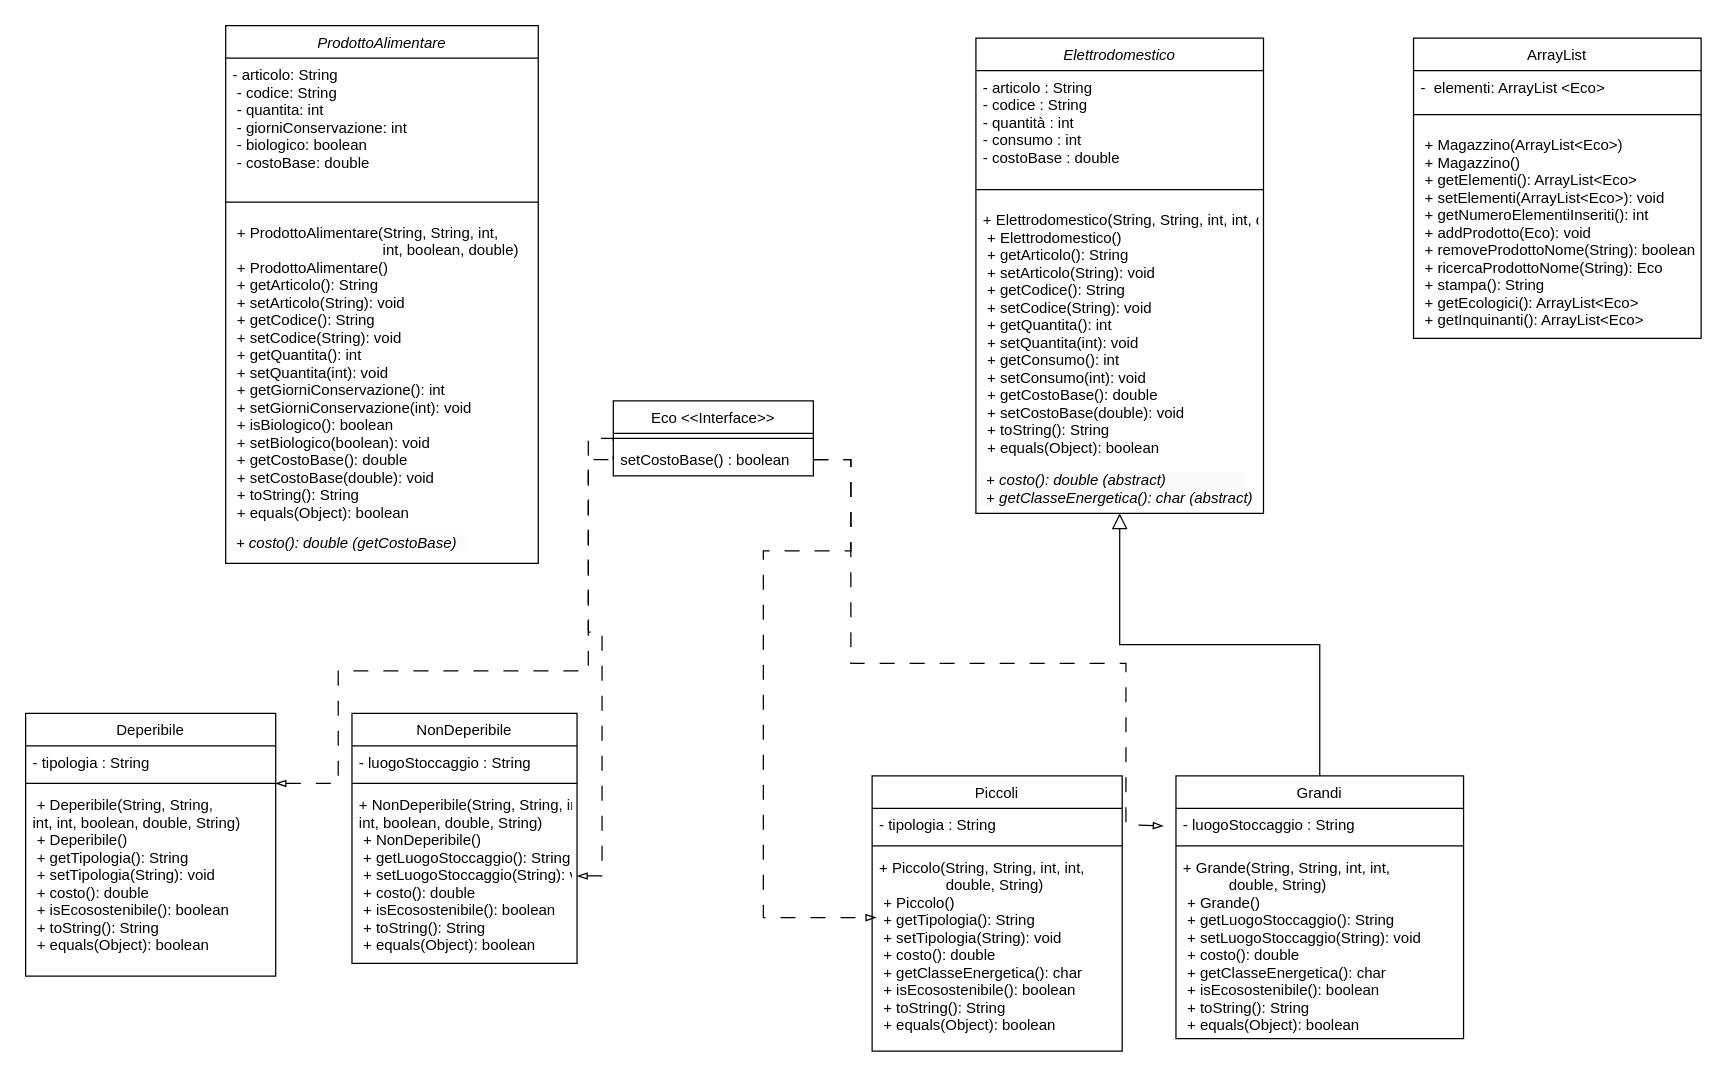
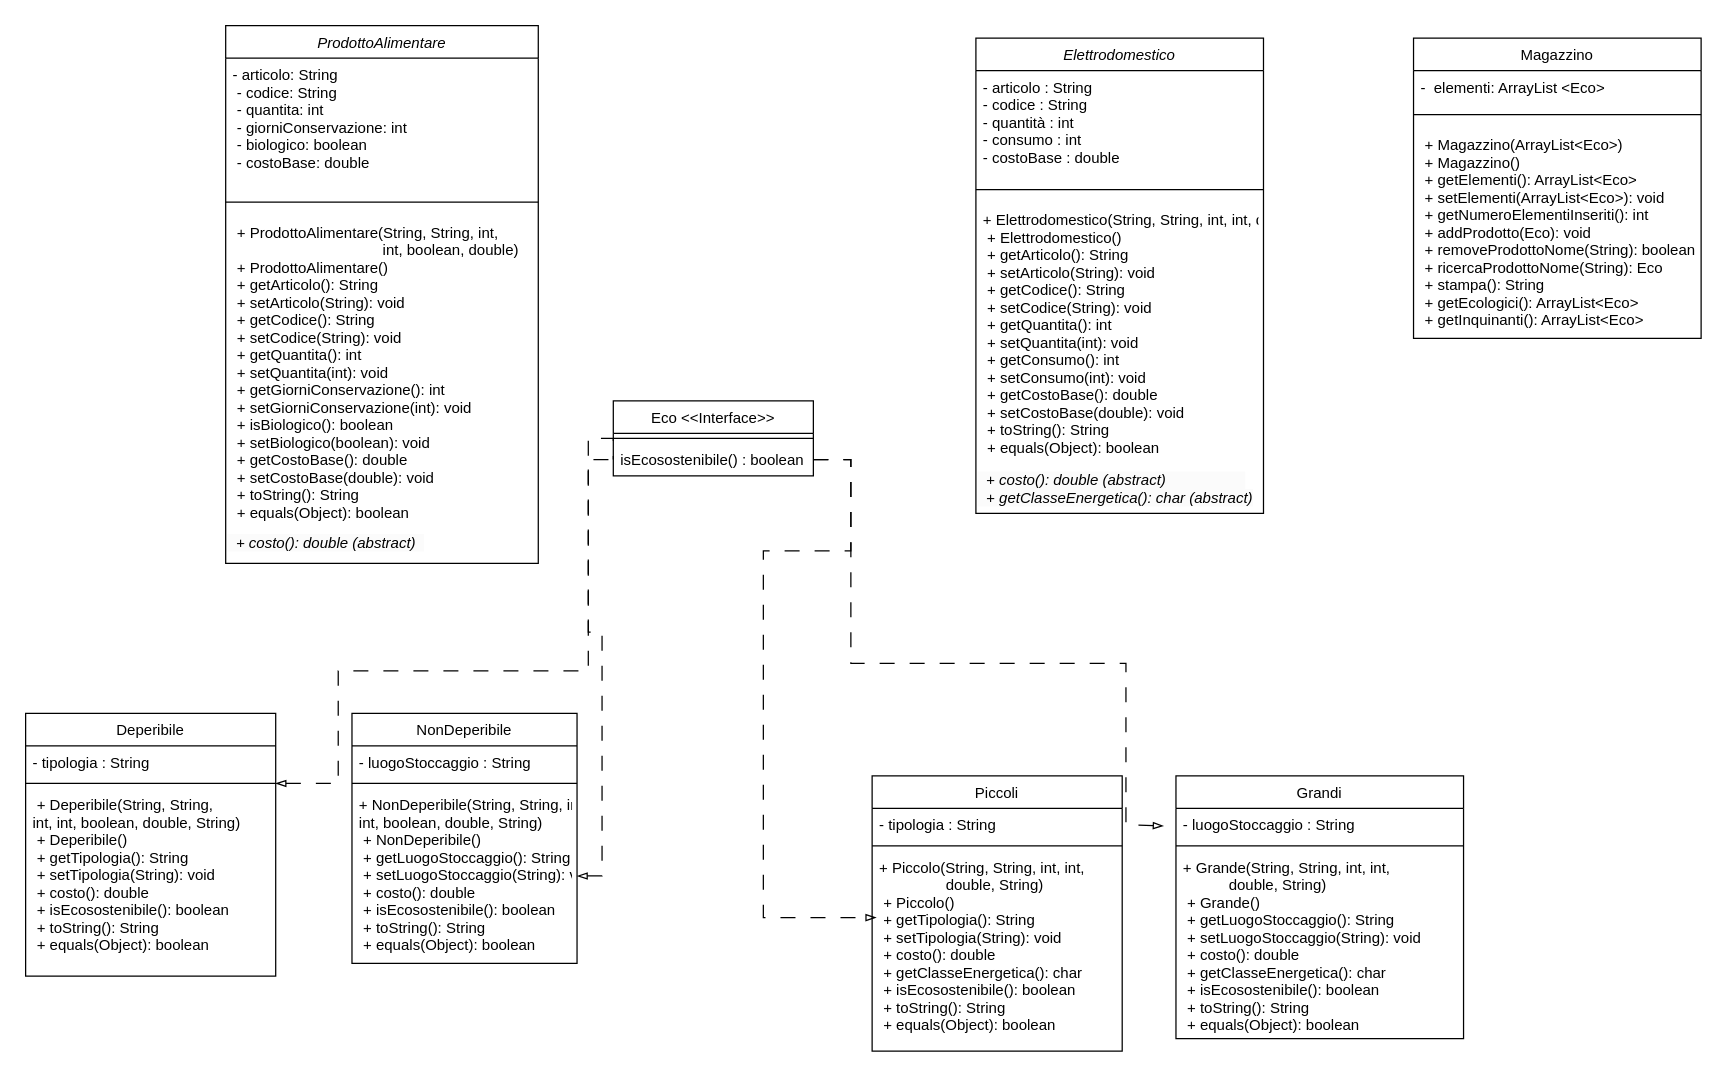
node "ArrayList": label "ArrayList" -> "Magazzino"
node "setCostoBase() : boolean": label "setCostoBase() : boolean" -> "isEcosostenibile() : boolean"
node "+ costo(): double (getCostoBase)": label "+ costo(): double (getCostoBase)" -> "+ costo(): double (abstract)"
edge "Grandi" -> "Elettrodomestico": removed
